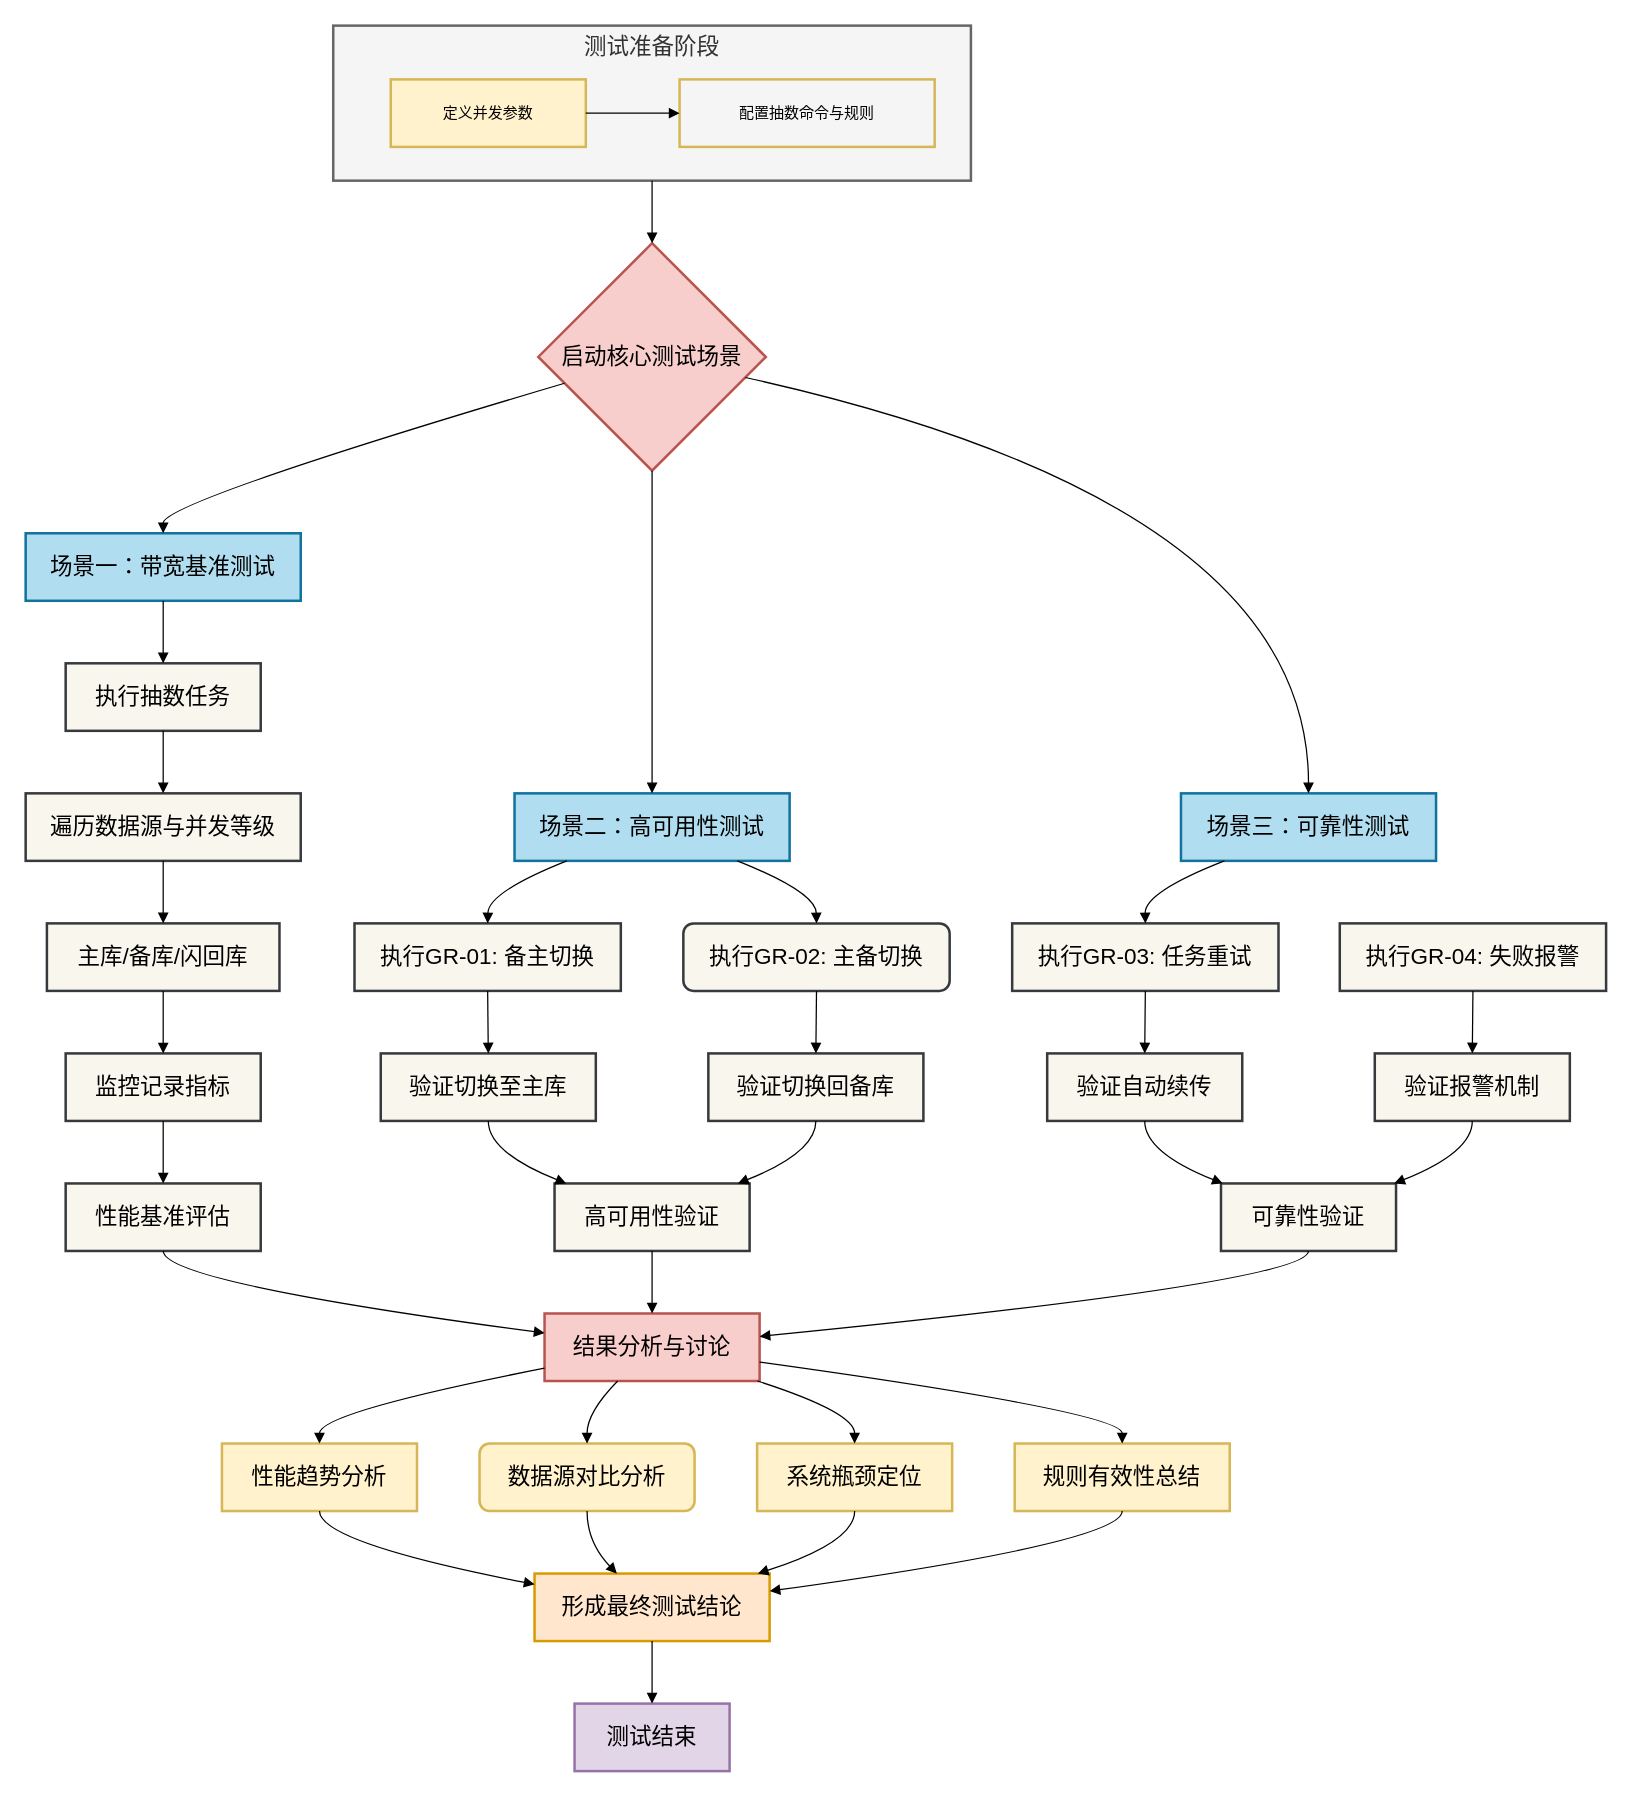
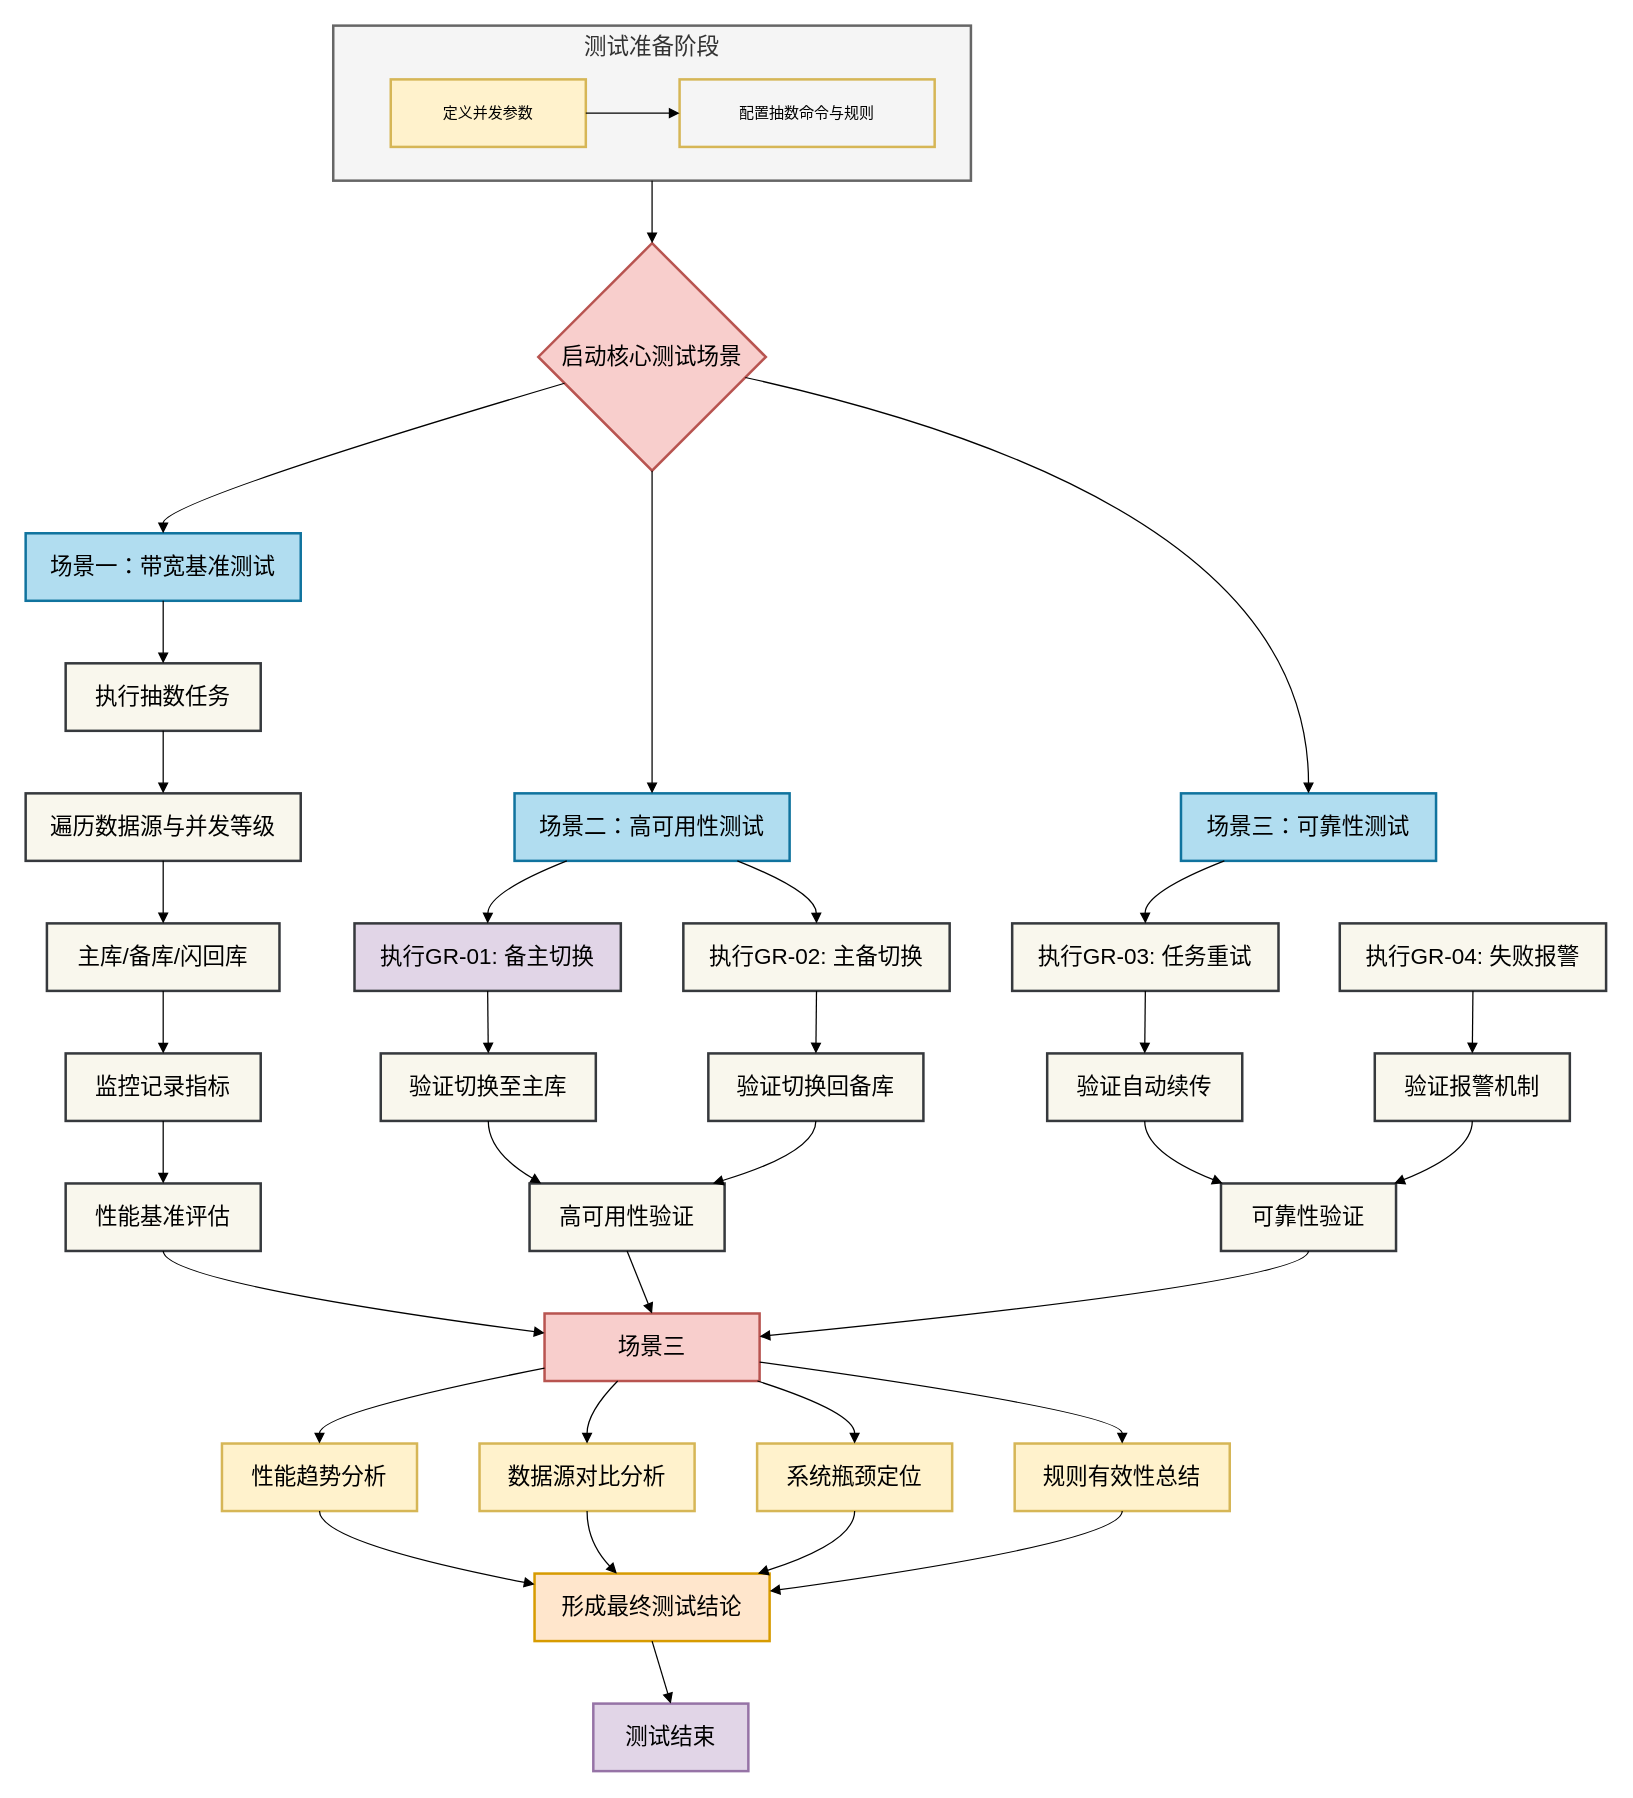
node "执行GR-01: 备主切换": fillcolor #f9f7ed -> #e1d5e7
node "执行GR-02: 主备切换": shape rounded rectangle -> rectangle
node "高可用性验证": moved (652, 1217) -> (627, 1217)
node "结果分析与讨论": label "结果分析与讨论" -> "场景三"
node "数据源对比分析": shape rounded rectangle -> rectangle
node "测试结束": moved (652, 1737) -> (671, 1737)
